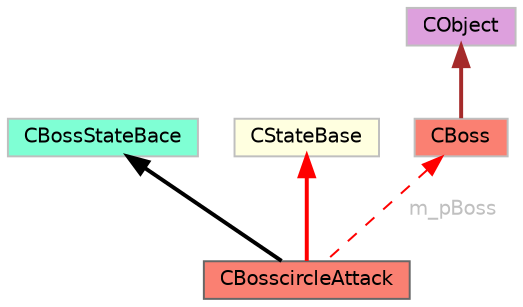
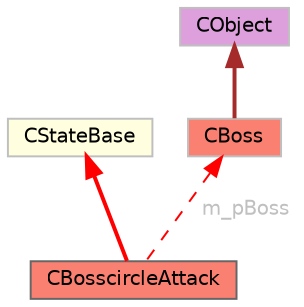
node "CBossStateBace": removed
